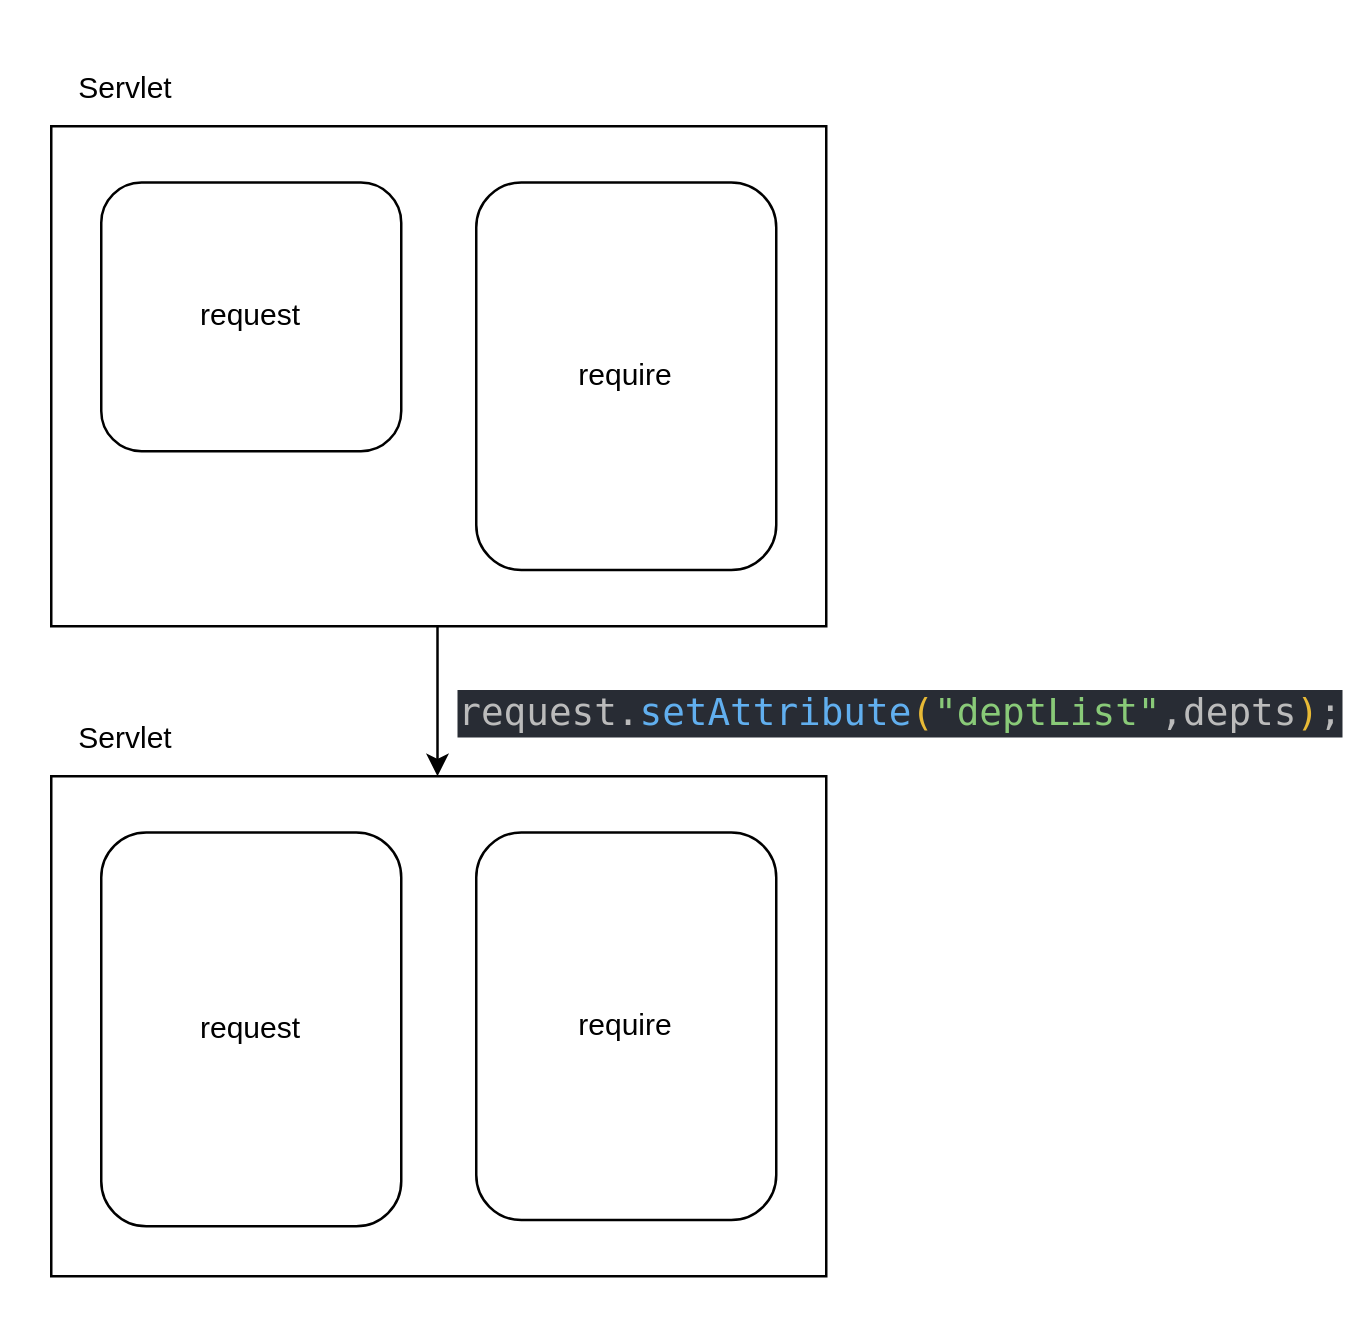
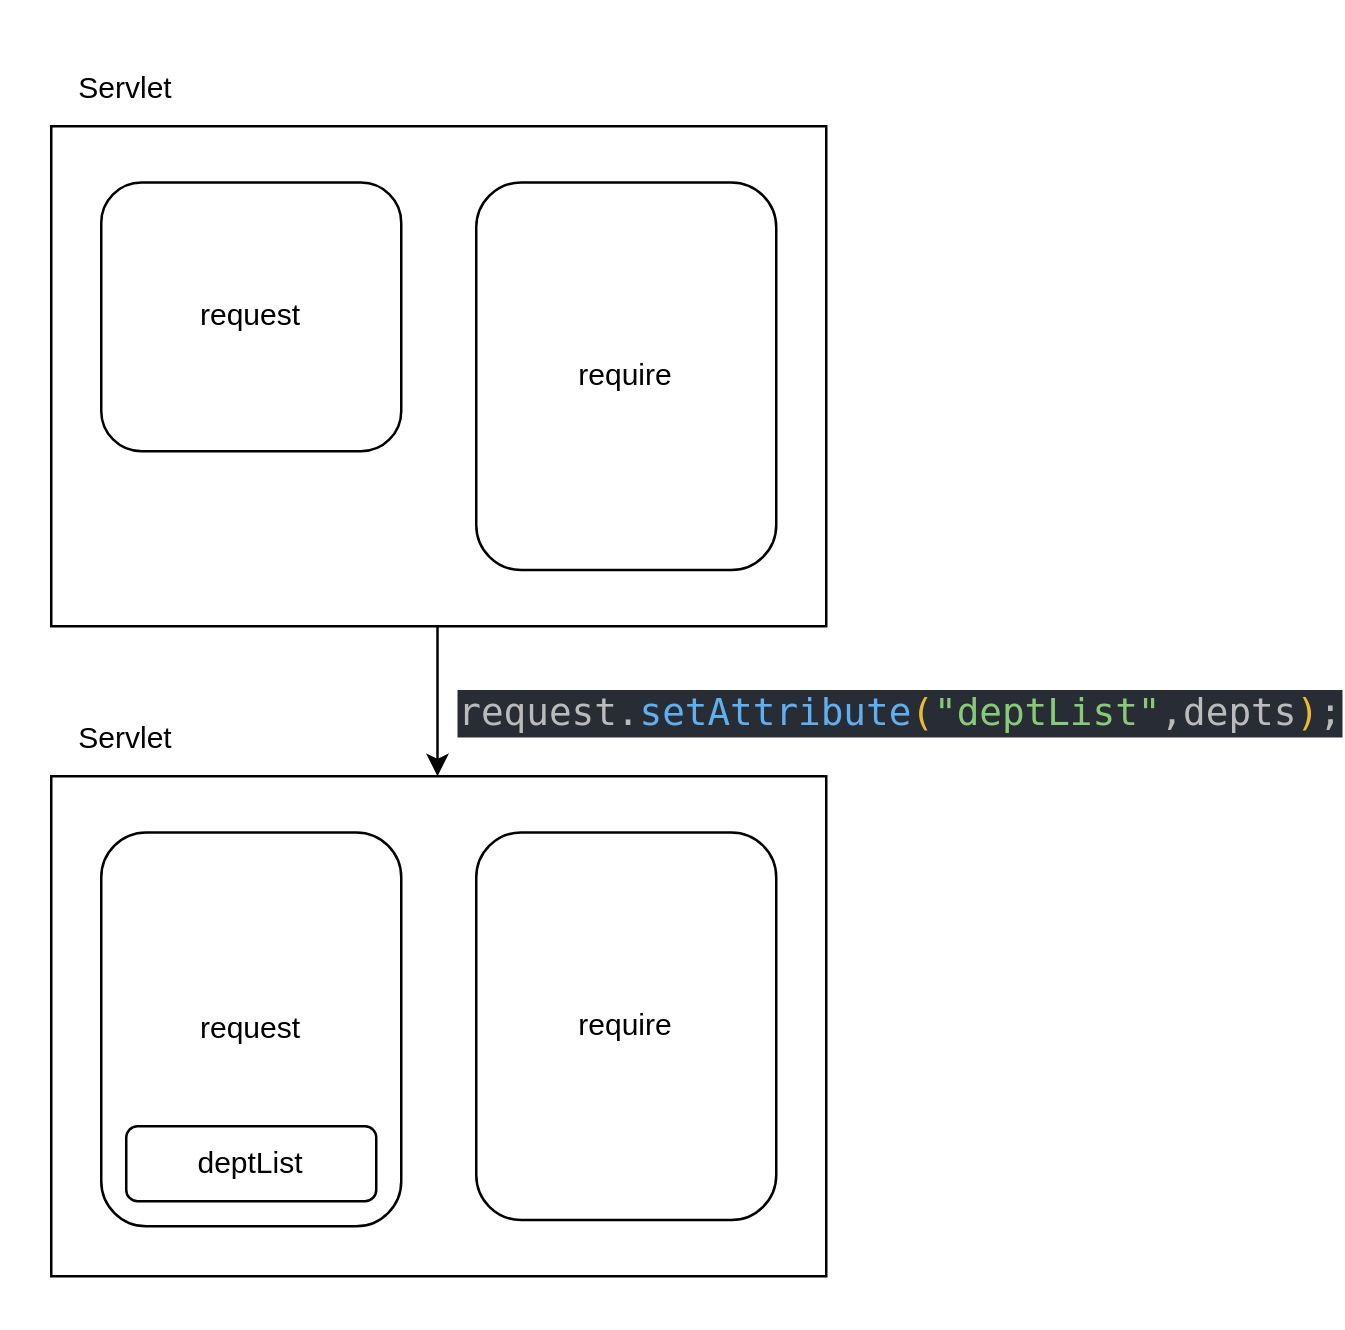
node "deptList": added
